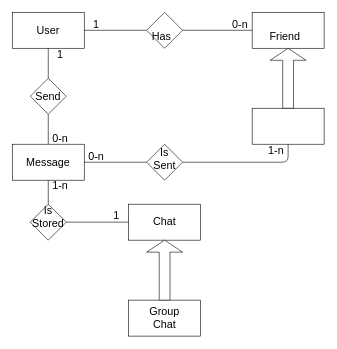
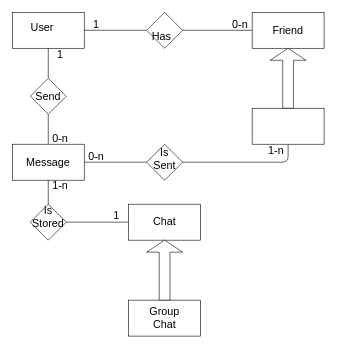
node "User": moved (48, 30) -> (42, 27)
node "Friend": moved (285, 36) -> (288, 30)
